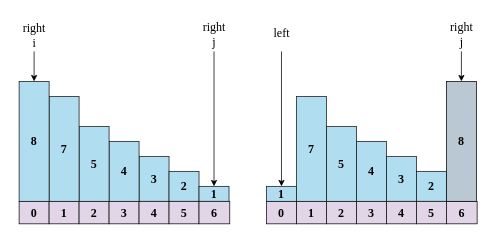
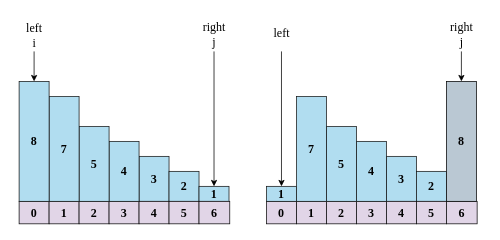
node "right i": label "right i" -> "left i"
